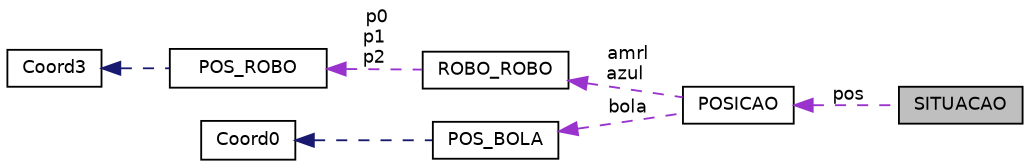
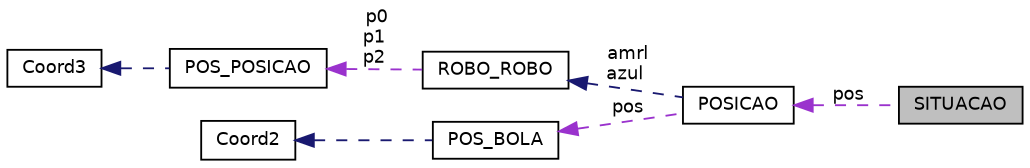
node "POS_ROBO": label "POS_ROBO" -> "POS_POSICAO"
edge "POSICAO" -> "ROBO_ROBO": color darkorchid3 -> midnightblue
edge "POSICAO" -> "POS_BOLA": label " bola" -> " pos"
node "Coord0": label "Coord0" -> "Coord2"
